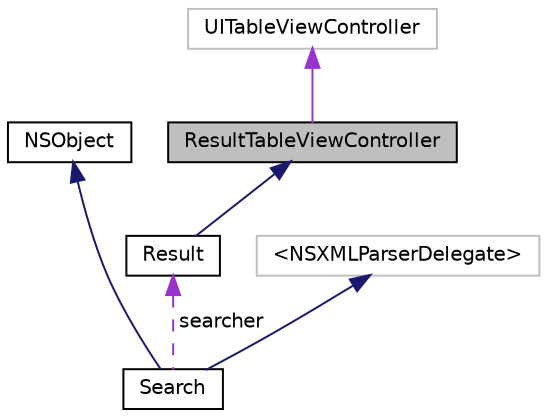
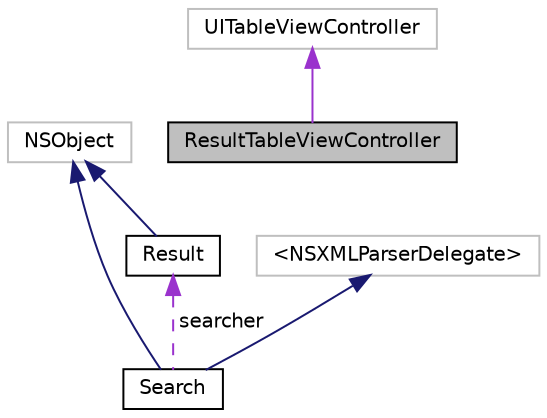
node "NSObject": color black -> grey75
edge "Result" -> "ResultTableViewController": now "Result" -> "NSObject"
